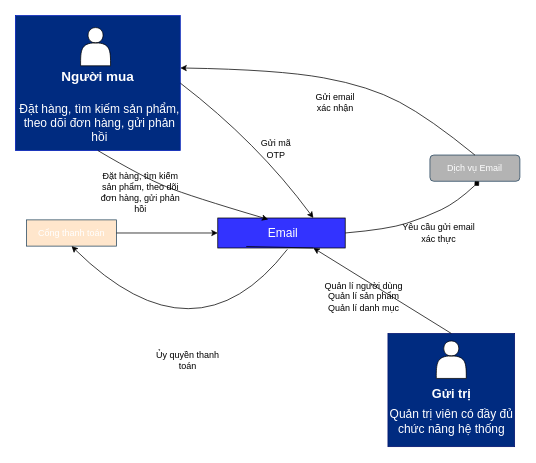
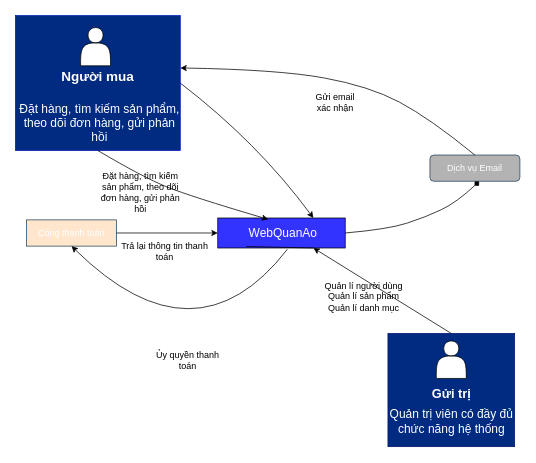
node "Gửi mã OTP": removed
node "Email": label "Email" -> "WebQuanAo"
node "Yêu cầu gửi email xác thực": removed
node "Trả lại thông tin thanh toán": added
